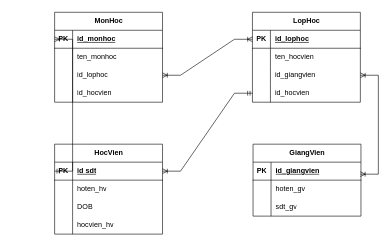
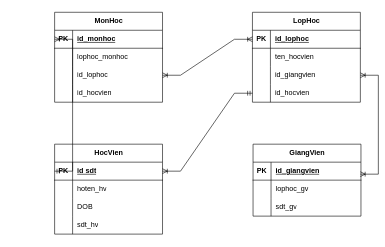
node "ten_monhoc": label "ten_monhoc" -> "lophoc_monhoc"
node "hoten_gv": label "hoten_gv" -> "lophoc_gv"
node "hocvien_hv": label "hocvien_hv" -> "sdt_hv"
